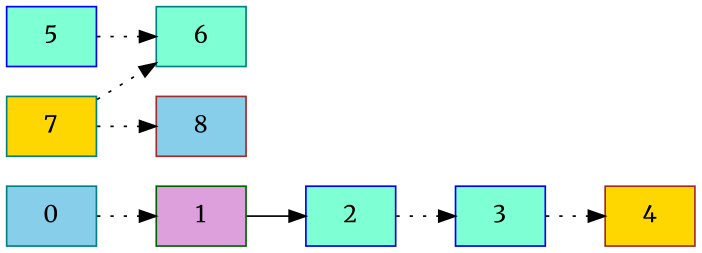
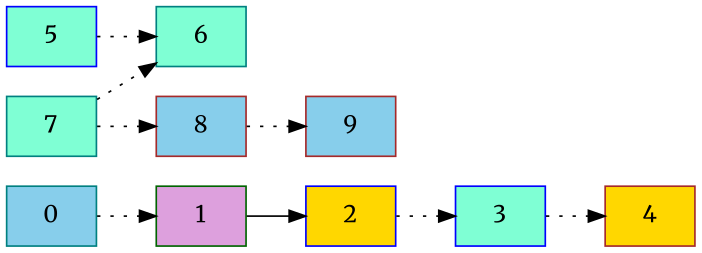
node "7": fillcolor gold -> aquamarine
node "9": added
node "2": fillcolor aquamarine -> gold
